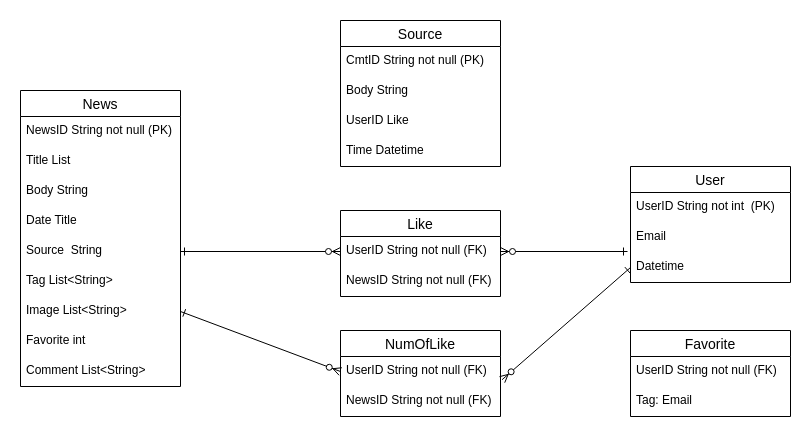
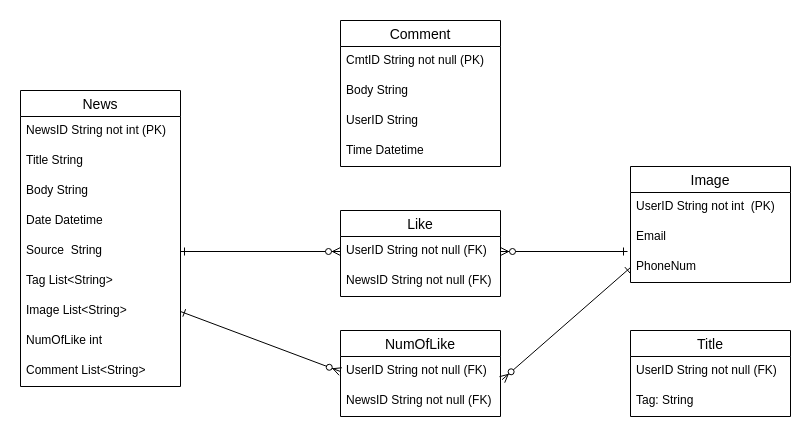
node "Source": label "Source" -> "Comment"
node "UserID Like": label "UserID Like" -> "UserID String"
node "NewsID String not null (PK)": label "NewsID String not null (PK)" -> "NewsID String not int (PK)"
node "Title List": label "Title List" -> "Title String"
node "User": label "User" -> "Image"
node "Date Title": label "Date Title" -> "Date Datetime"
node "Datetime": label "Datetime" -> "PhoneNum"
node "Favorite int": label "Favorite int" -> "NumOfLike int"
node "Favorite": label "Favorite" -> "Title"
node "Tag: Email": label "Tag: Email" -> "Tag: String"
